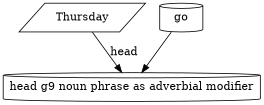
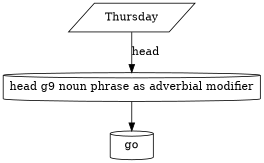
edge "go" -> "head g9 noun phrase as adverbial modifier": reversed
